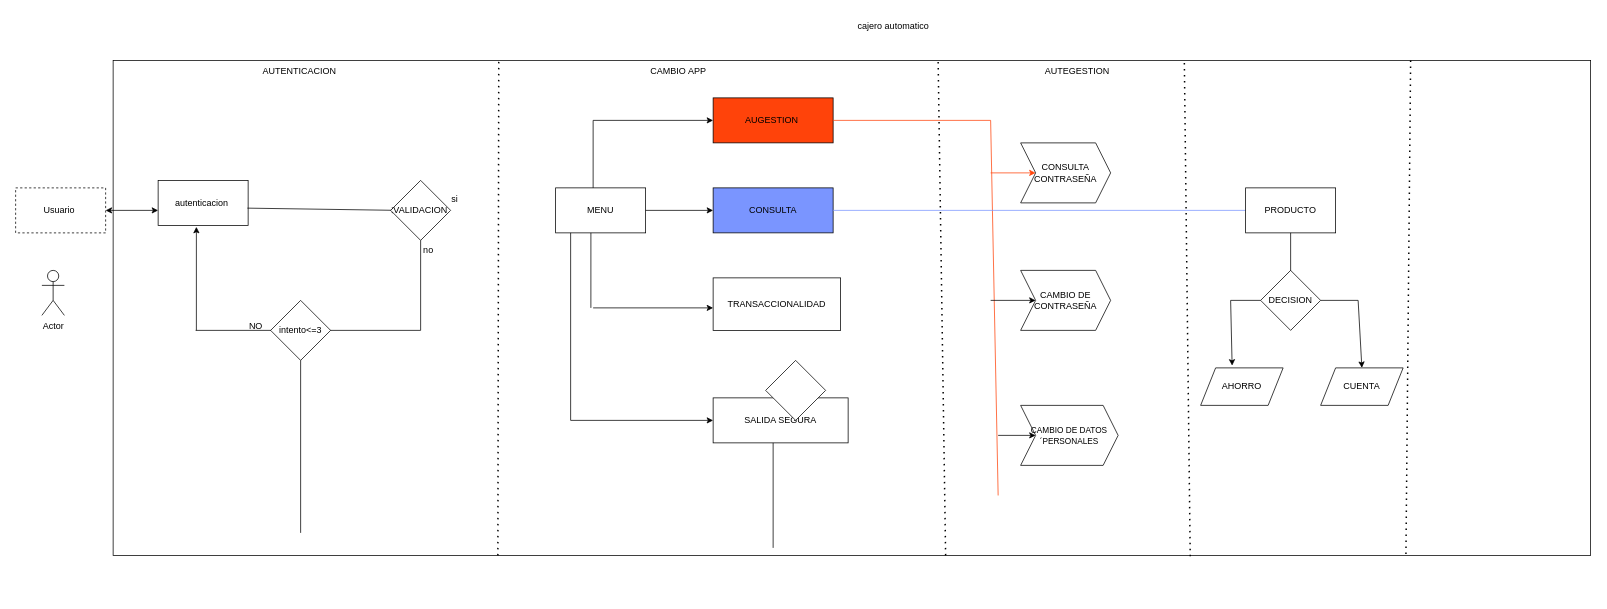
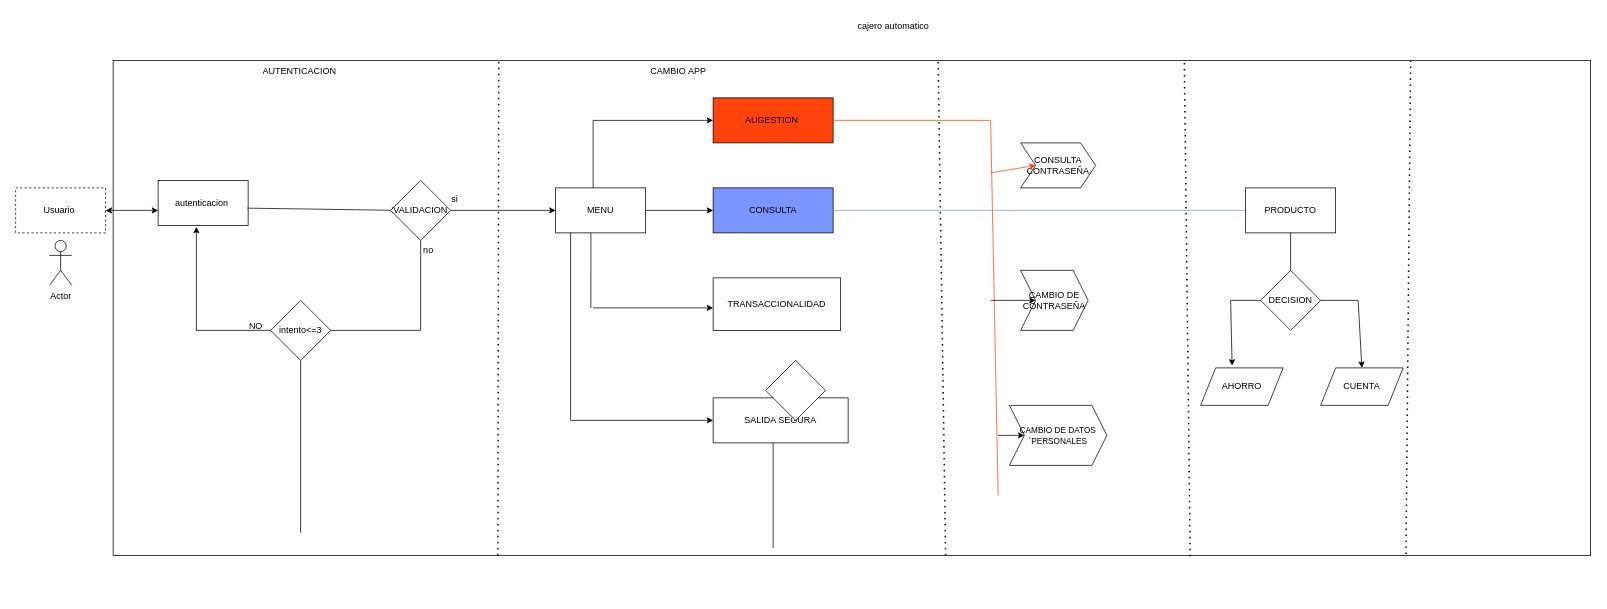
node "AUTEGESTION": removed
node "CONSULTA CONTRASEÑA": size 90x60 -> 75x45
edge "VALIDACION" -> "MENU": added
node "Actor": moved (53, 293) -> (60, 263)
node "CAMBIO DE CONTRASEÑA": size 90x60 -> 68x60
node "CAMBIO DE DATOS ´PERSONALES": moved (1069, 435) -> (1058, 435)
